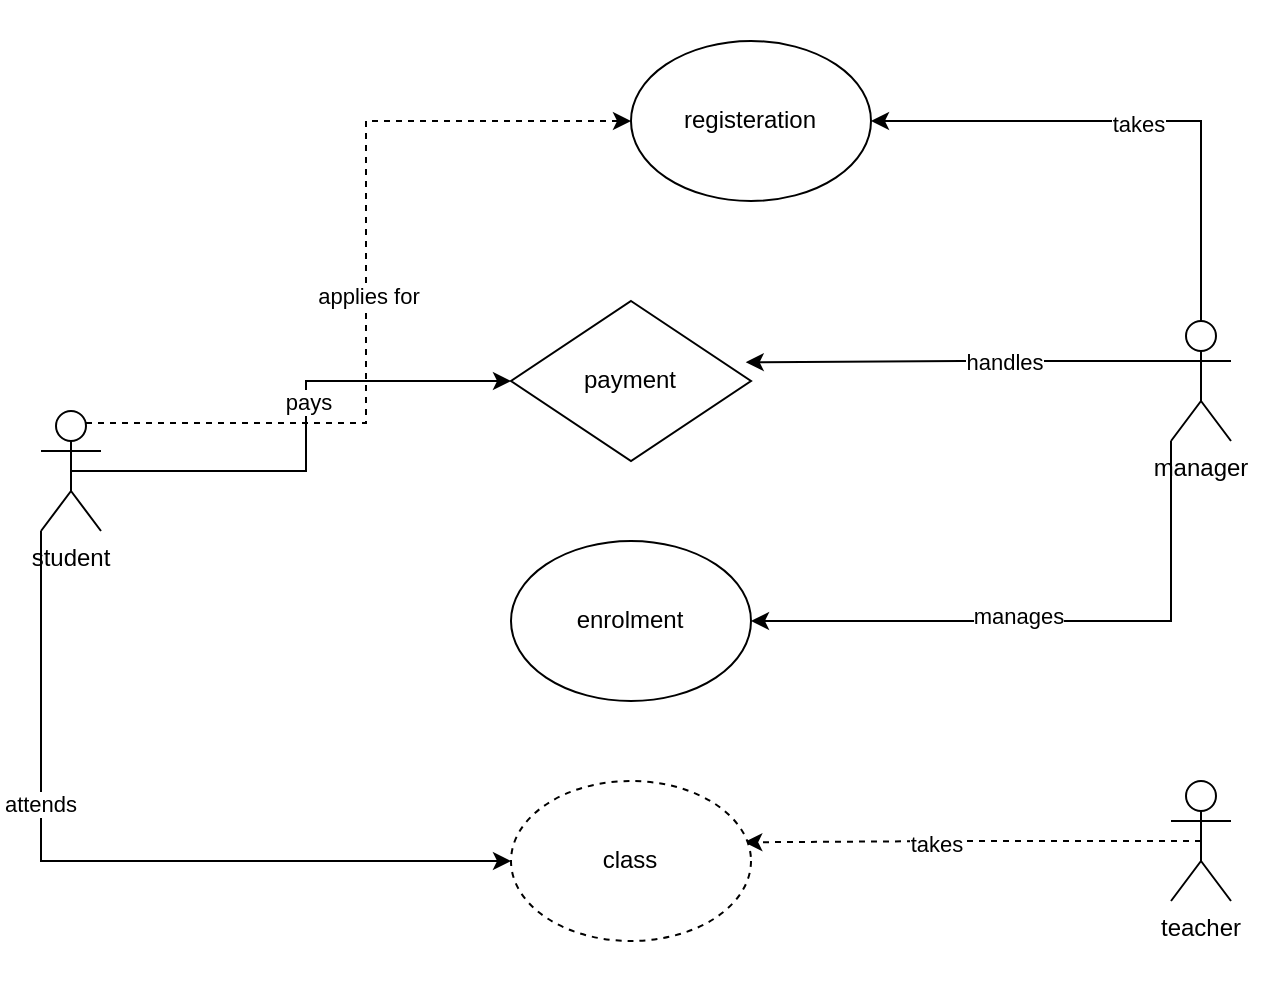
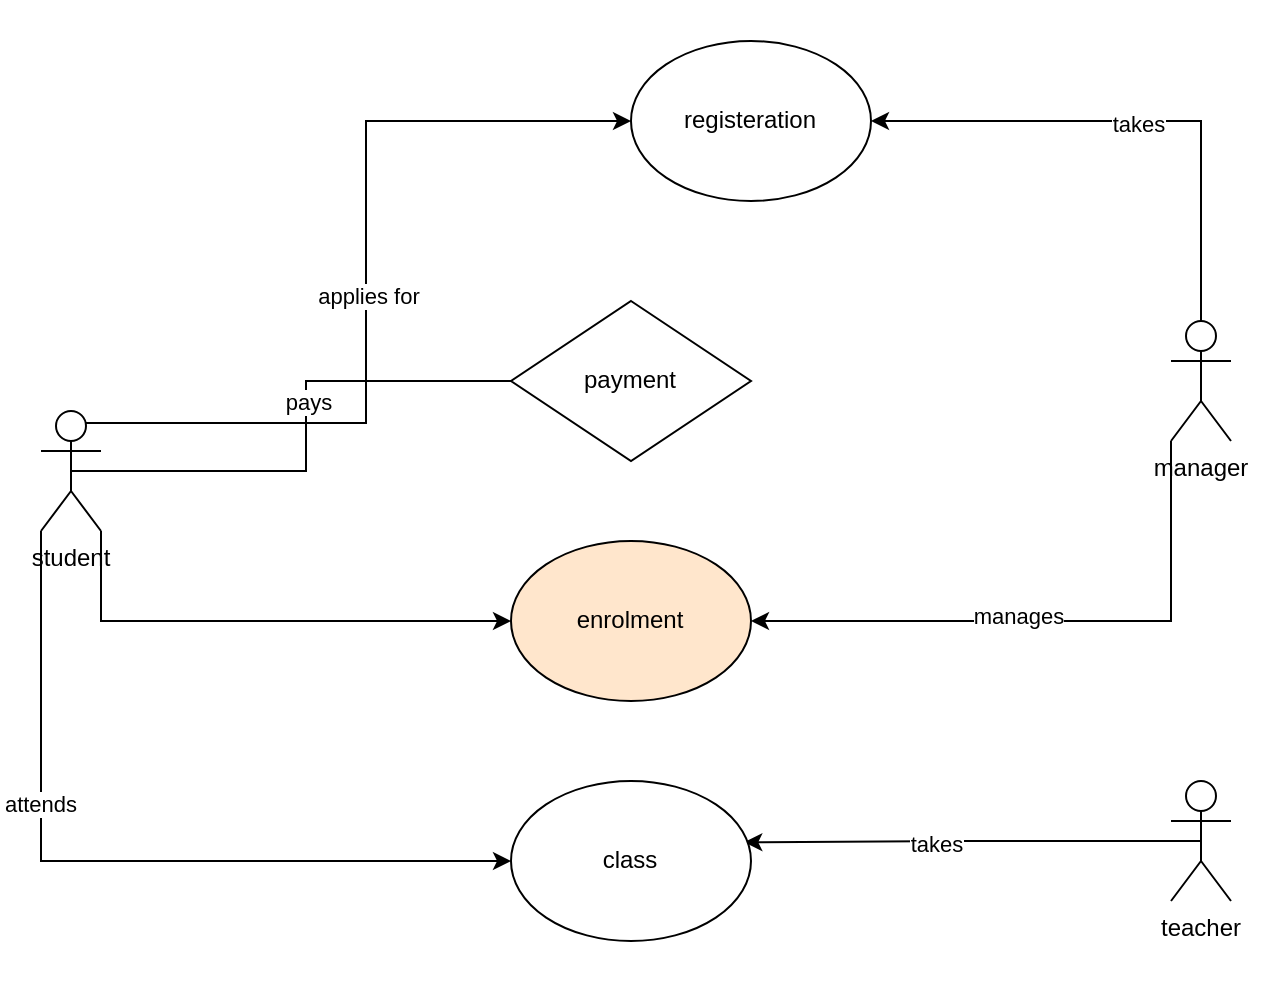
edge "student" -> "registeration": style dashed -> solid
edge "manager" -> "payment": removed, label "handles"
edge "student" -> "payment": arrowhead classic -> none
edge "student" -> "enrolment": added
node "enrolment": fillcolor #ffffff -> #ffe6cc
edge "teacher" -> "class": style dashed -> solid
node "class": style dashed -> solid
